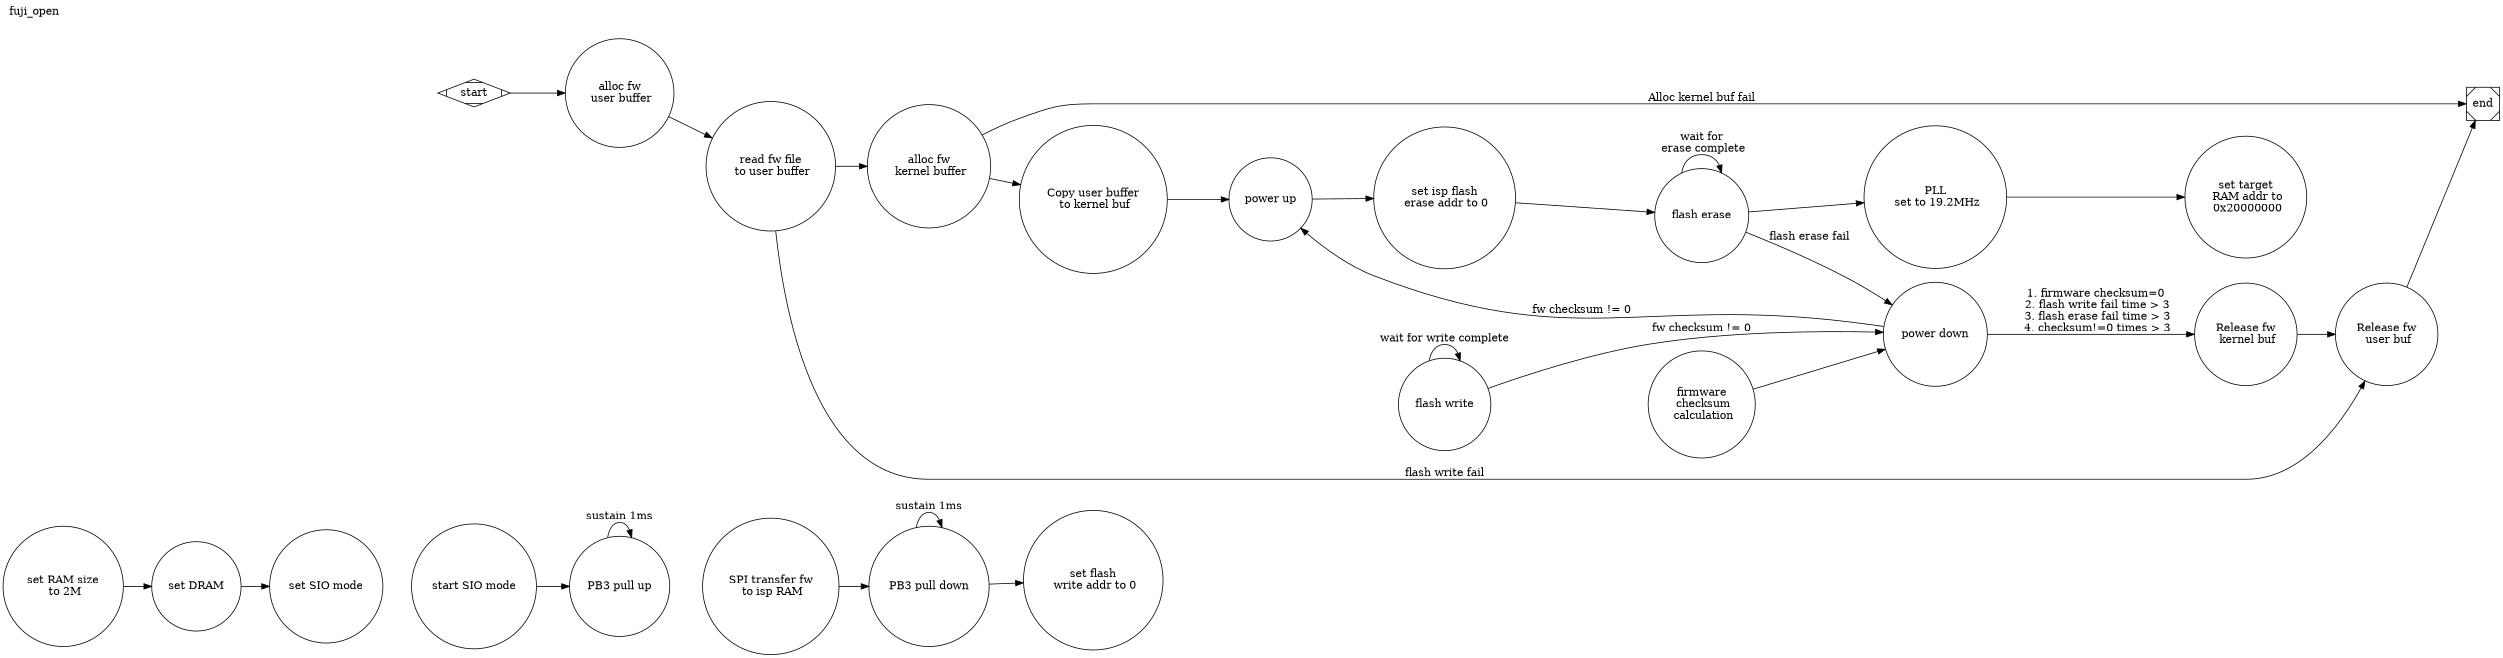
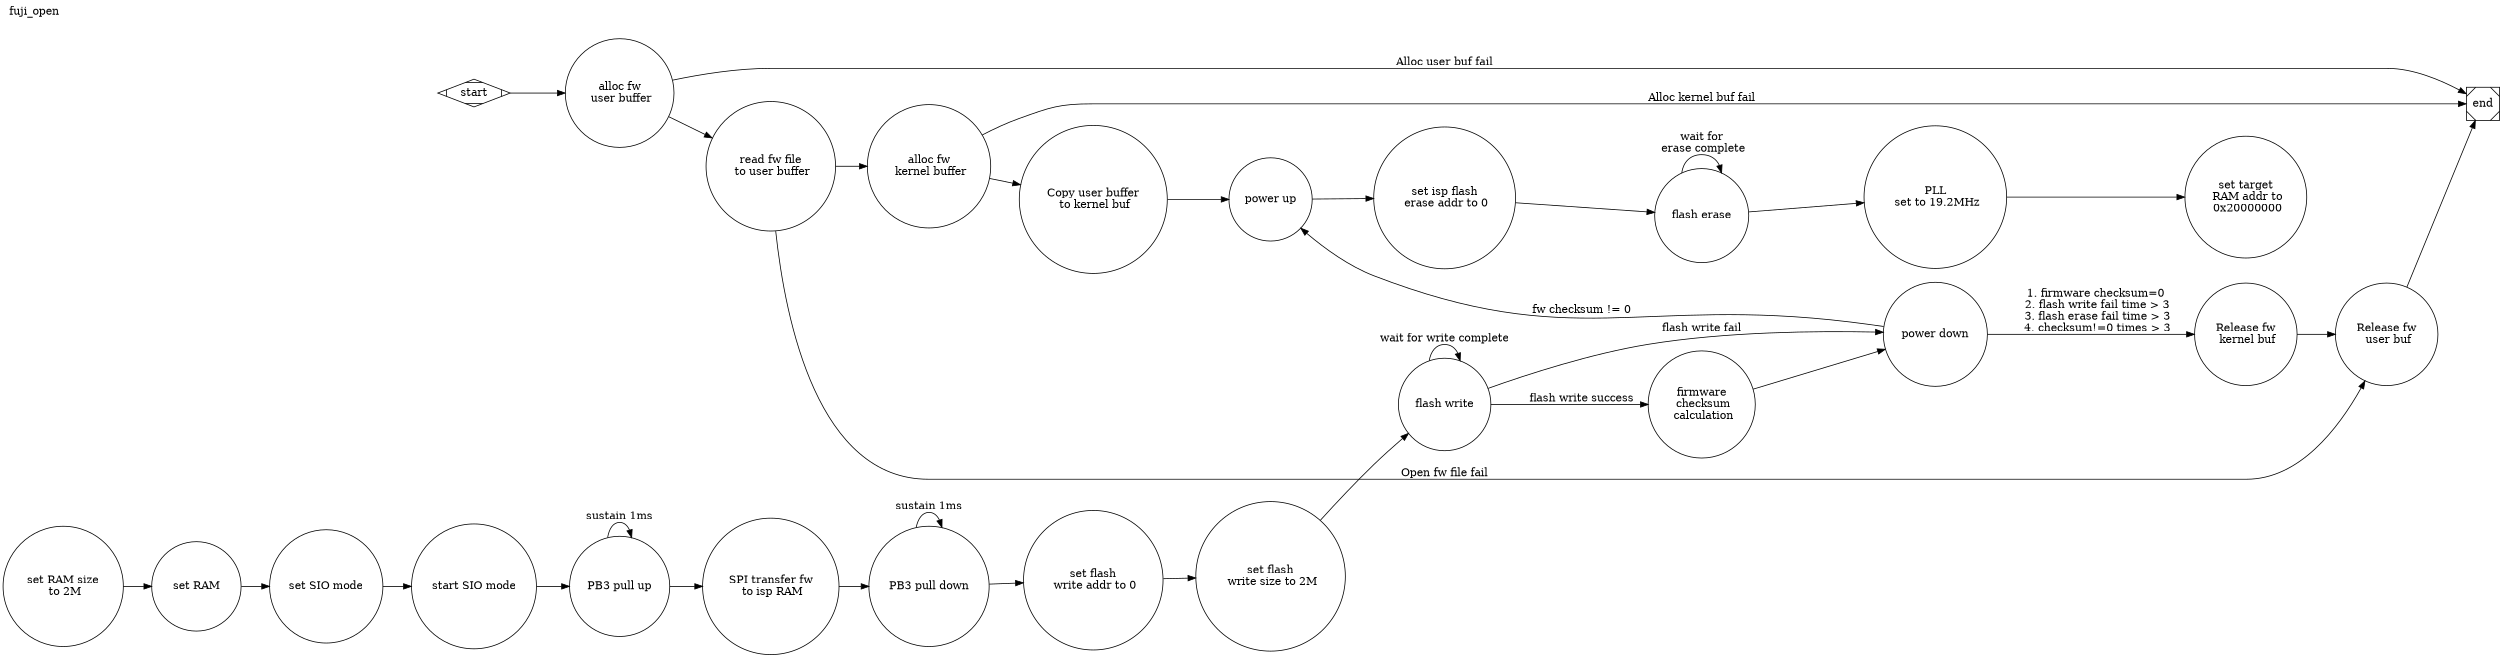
edge "alloc fw user buffer" -> "end": added, label "Alloc user buf fail"
edge "flash erase" -> "power down": removed, label "flash erase fail"
edge "flash write" -> "power down": label "fw checksum != 0" -> "flash write fail"
edge "flash write" -> "firmware checksum calculation": added, label "flash write success"
edge "read fw file to user buffer" -> "Release fw user buf": label "flash write fail" -> "Open fw file fail"
node "set flash write size to 2M": added
node "set DRAM": label "set DRAM" -> "set RAM"
edge "set SIO mode" -> "start SIO mode": added
edge "PB3 pull up" -> "SPI transfer fw to isp RAM": added
